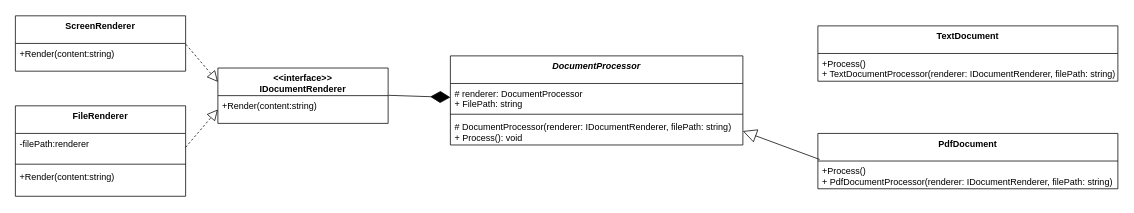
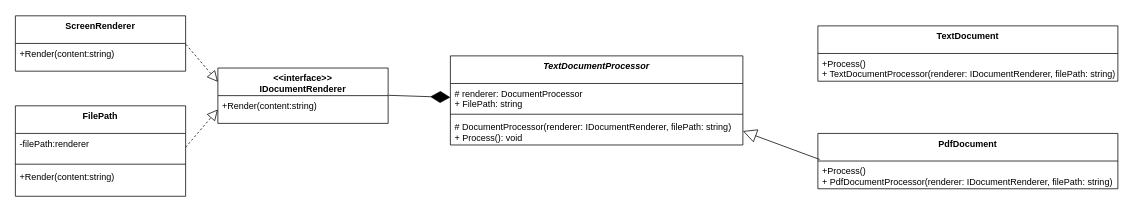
node "DocumentProcessor": label "DocumentProcessor" -> "TextDocumentProcessor"
node "FileRenderer": label "FileRenderer" -> "FilePath"
